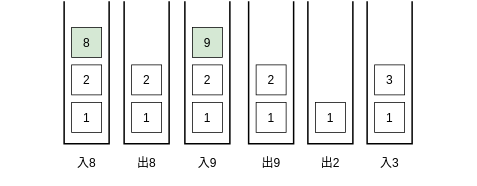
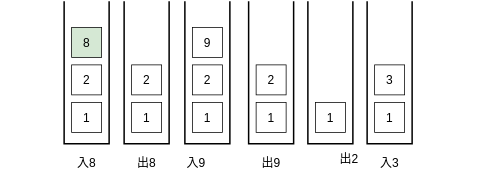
node "9": fillcolor #d5e8d4 -> #ffffff
node "入9": moved (207, 162) -> (196, 162)
node "出2": moved (330, 162) -> (349, 159)
